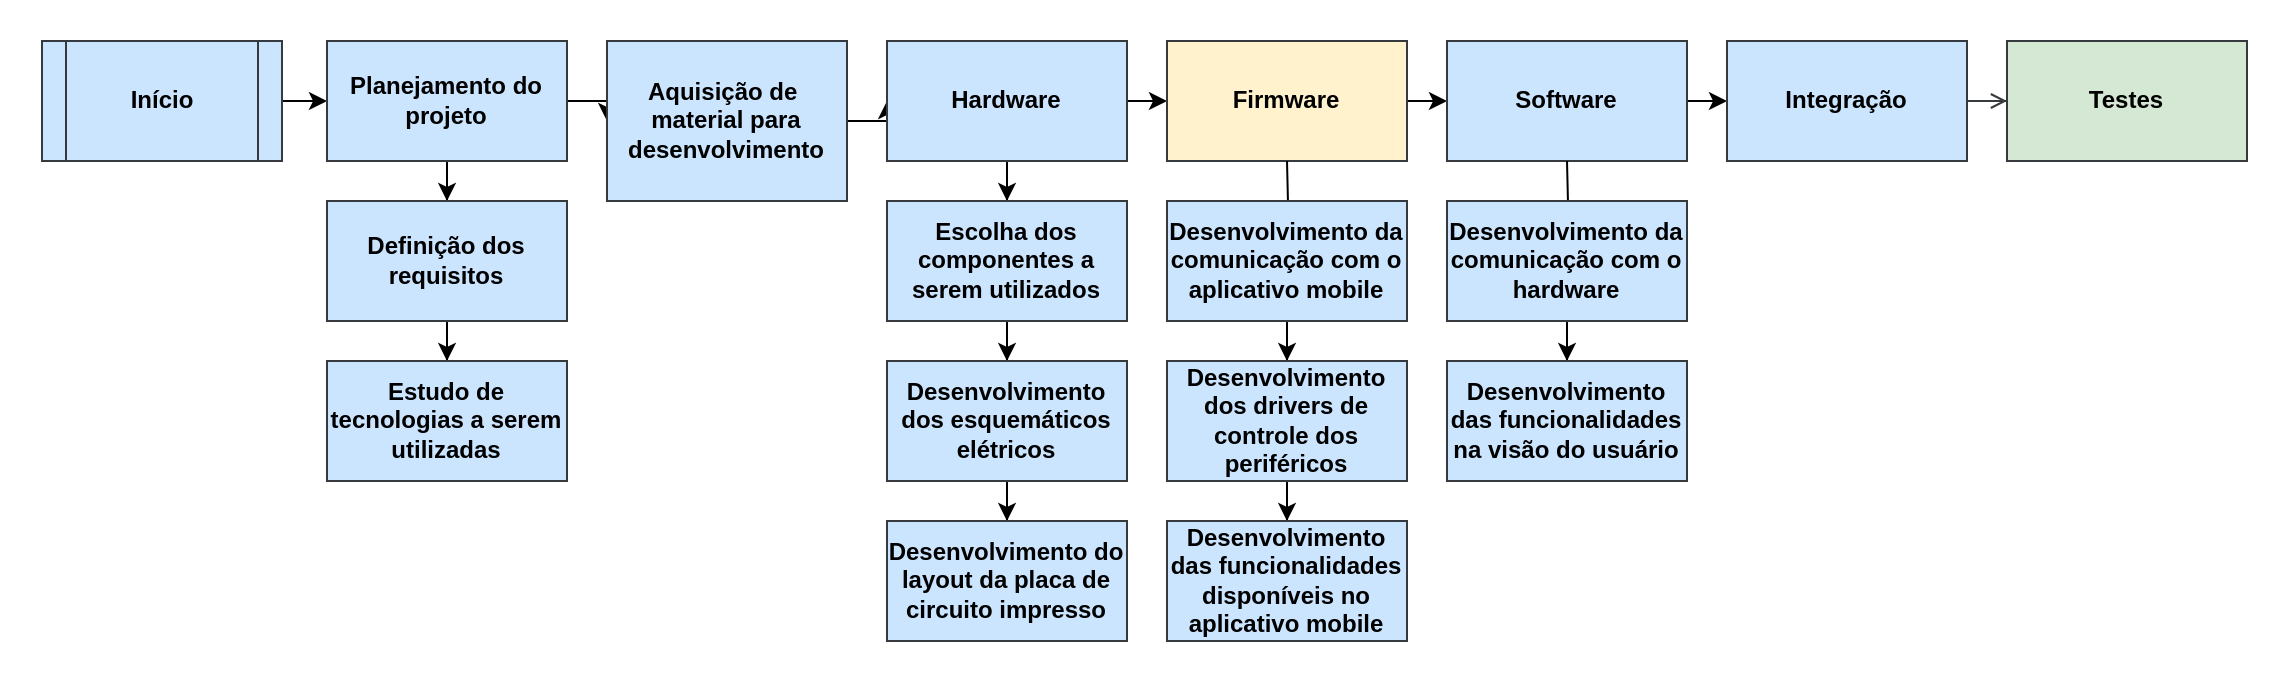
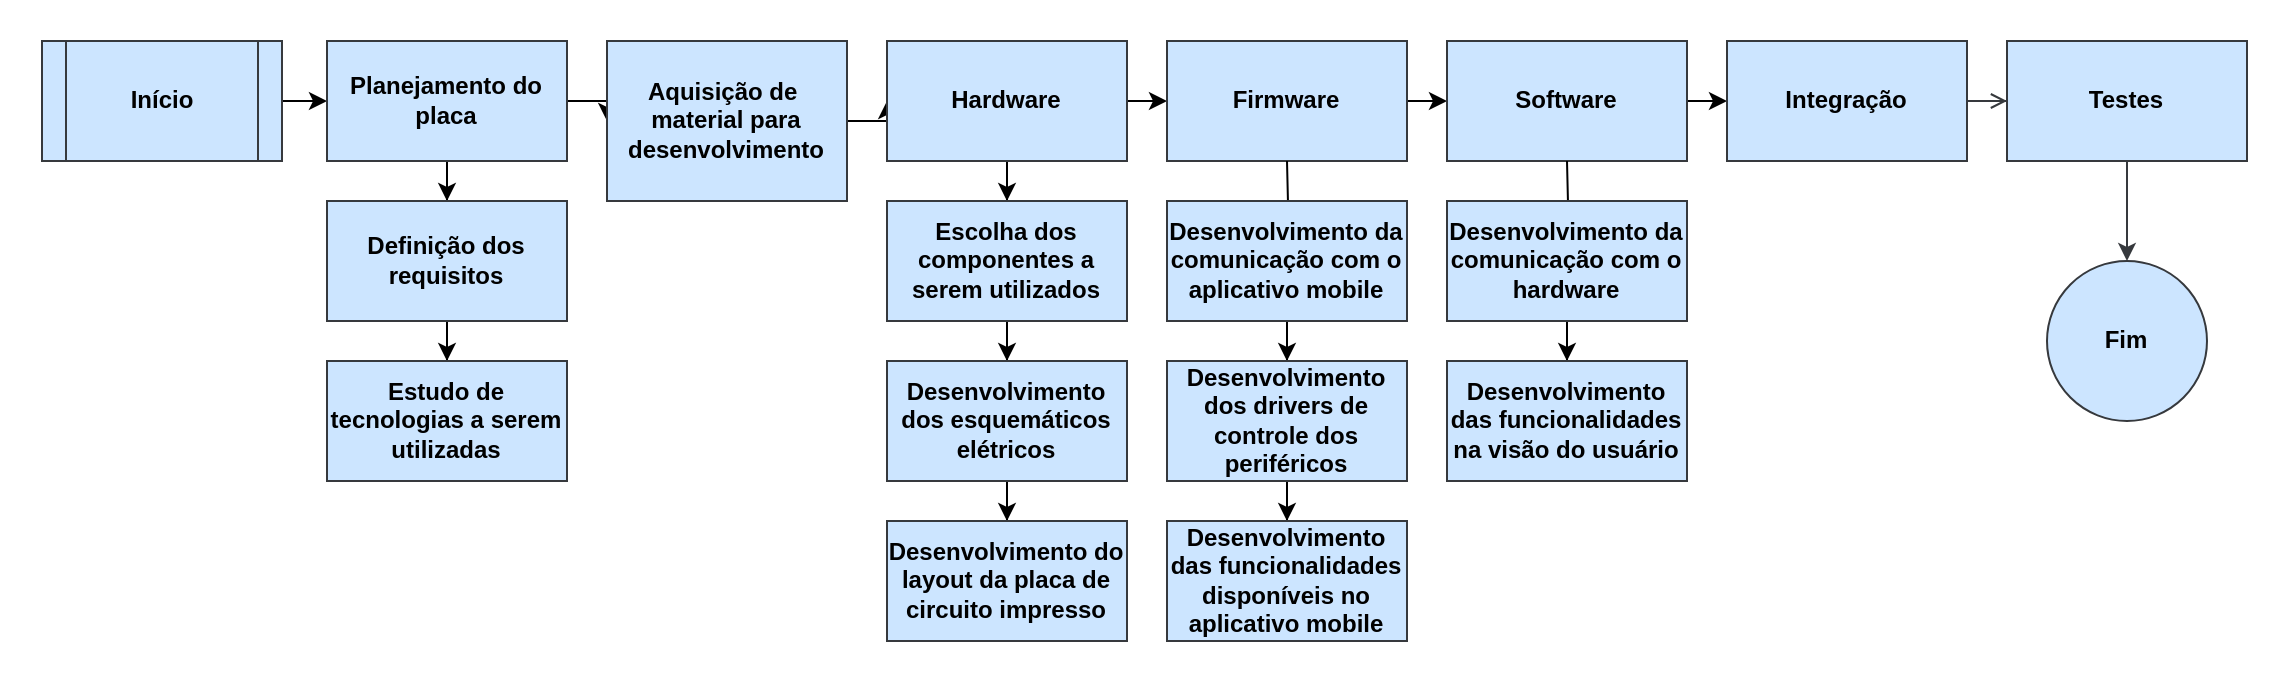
node "Planejamento do projeto": label "Planejamento do projeto" -> "Planejamento do placa"
node "Firmware": fillcolor #fff2cc -> #cce5ff
node "Testes": fillcolor #d5e8d4 -> #cce5ff
edge "Testes" -> "Fim": added
node "Fim": added
